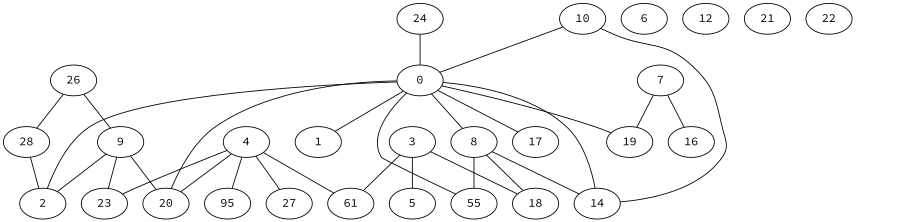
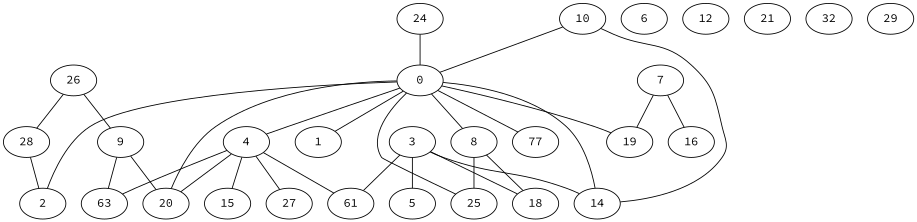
node "22": label "22" -> "32"
node "29": added
edge "0" -- "4": added
node "17": label "17" -> "77"
edge "9" -- "2": removed
edge "8" -- "14": now "3" -- "14"
node "23": label "23" -> "63"
node "95": label "95" -> "15"
node "55": label "55" -> "25"
